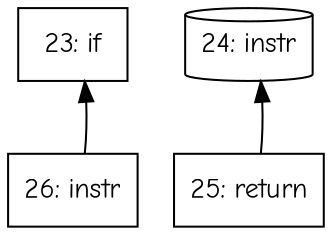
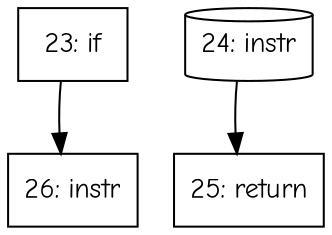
edge "26: instr" -> "23: if": reversed
edge "25: return" -> "24: instr": reversed
